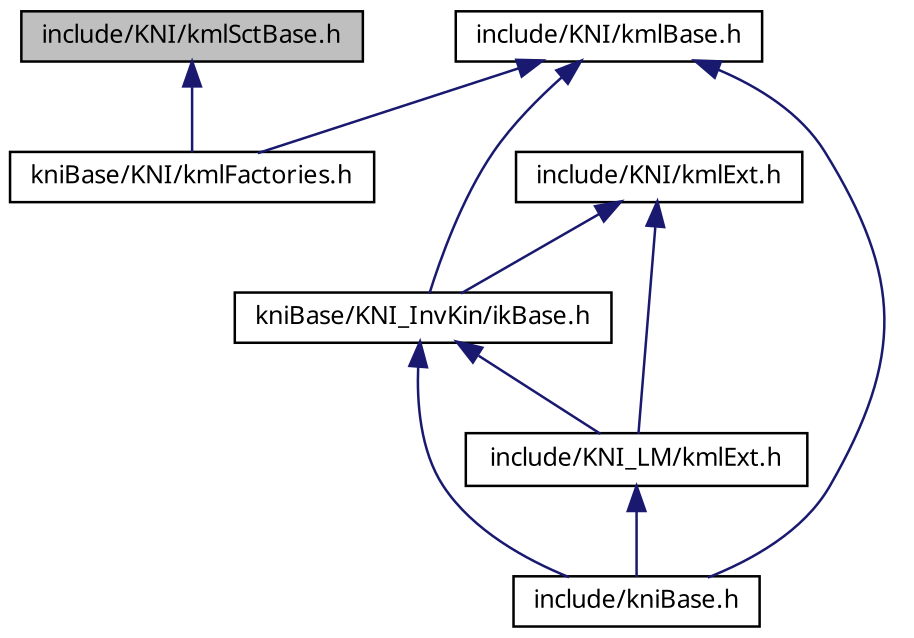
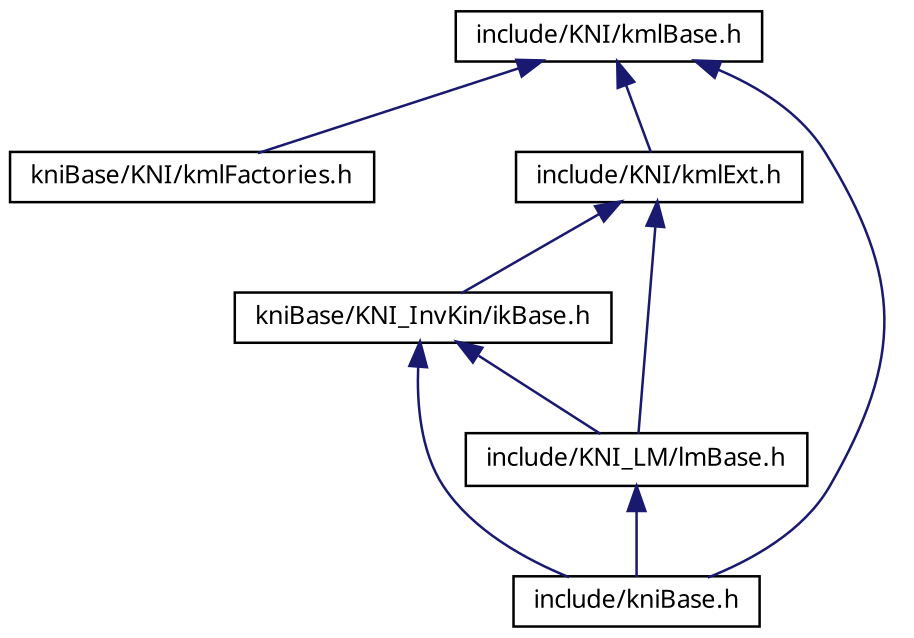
node "include/KNI/kmlSctBase.h": removed
edge "kniBase/KNI_InvKin/ikBase.h" -> "include/KNI/kmlBase.h": now "include/KNI/kmlExt.h" -> "include/KNI/kmlBase.h"
node "include/KNI_LM/kmlExt.h": label "include/KNI_LM/kmlExt.h" -> "include/KNI_LM/lmBase.h"
